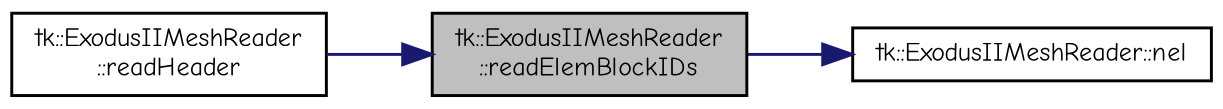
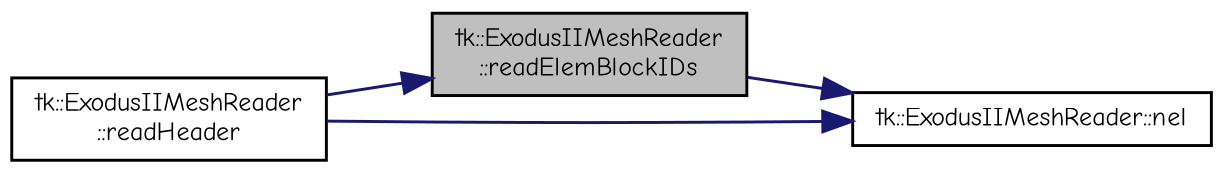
edge "tk::ExodusIIMeshReader ::readHeader" -> "tk::ExodusIIMeshReader::nel": added
